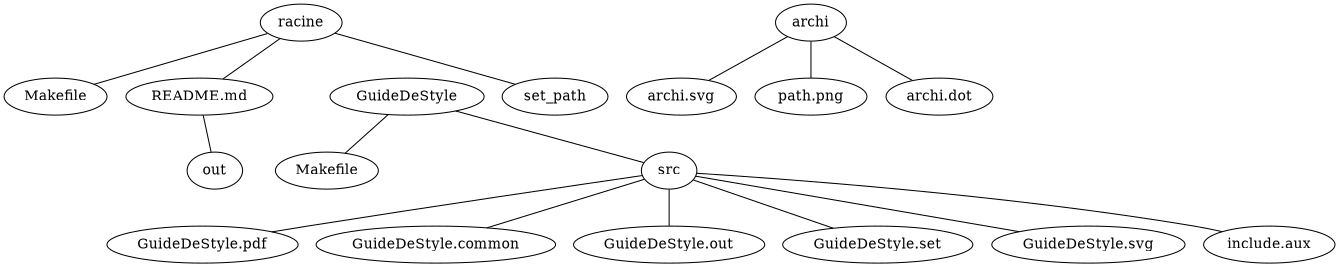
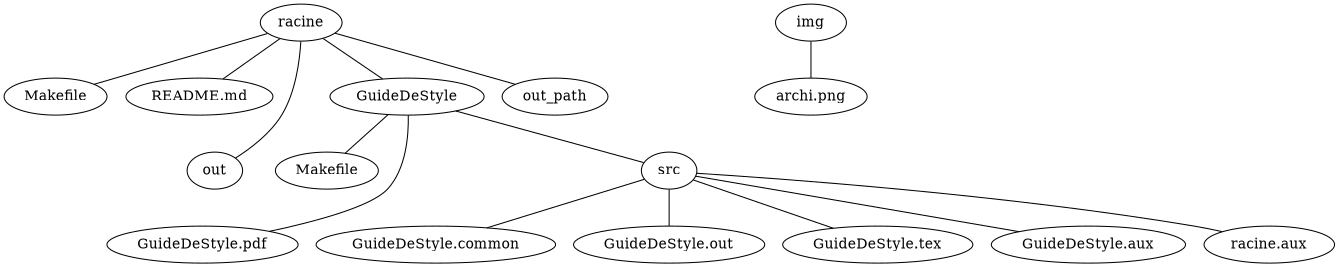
node "archi": label "archi" -> "img"
edge "racine" -- "GuideDeStyle": added
node "set_path": label "set_path" -> "out_path"
node "archi.svg": removed
node "path.png": label "path.png" -> "archi.png"
node "archi.dot": removed
edge "README.md" -- "out": now "racine" -- "out"
edge "src" -- "GuideDeStyle.pdf": now "GuideDeStyle" -- "GuideDeStyle.pdf"
node "GuideDeStyle.set": label "GuideDeStyle.set" -> "GuideDeStyle.tex"
node "GuideDeStyle.svg": label "GuideDeStyle.svg" -> "GuideDeStyle.aux"
node "include.aux": label "include.aux" -> "racine.aux"
